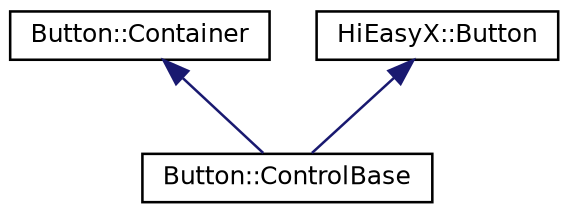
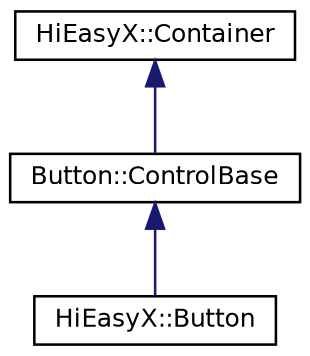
node "Button::Container": label "Button::Container" -> "HiEasyX::Container"
edge "Button::ControlBase" -> "HiEasyX::Button": reversed
